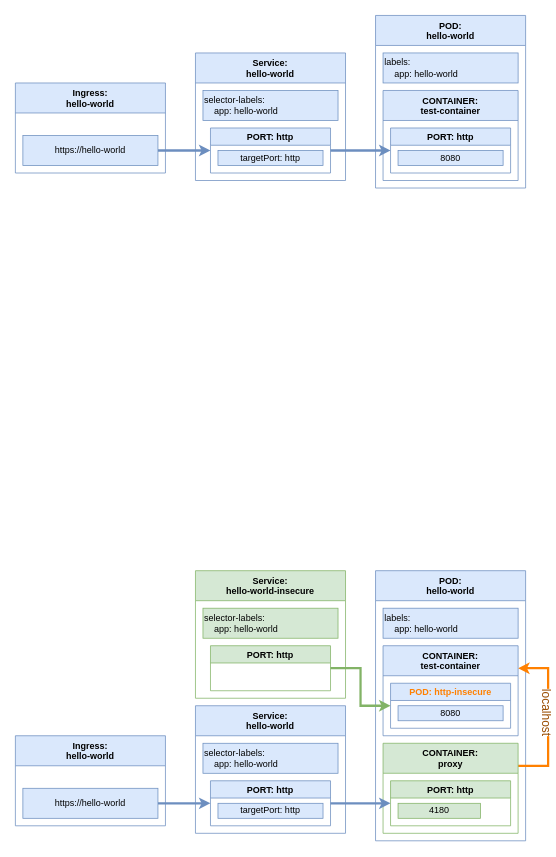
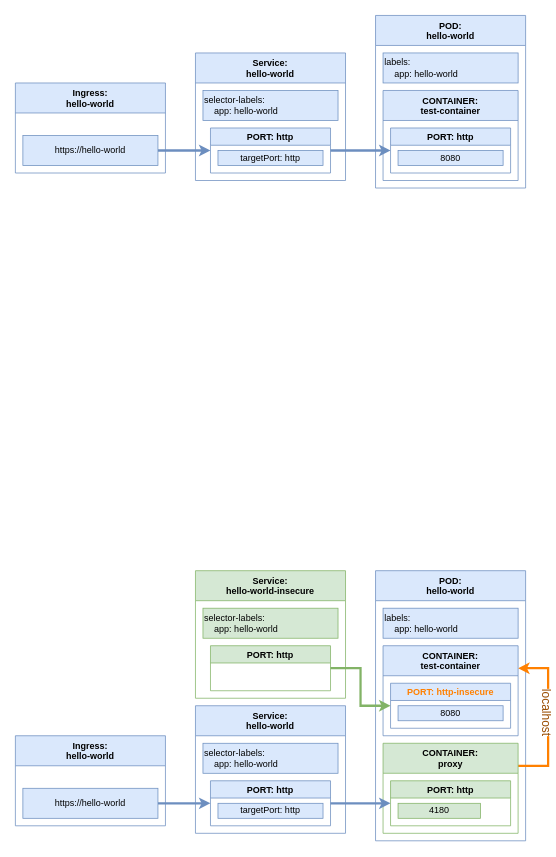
node "POD: http-insecure": label "POD: http-insecure" -> "PORT: http-insecure"
